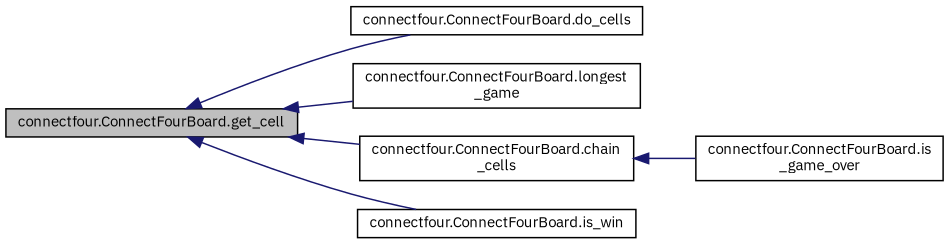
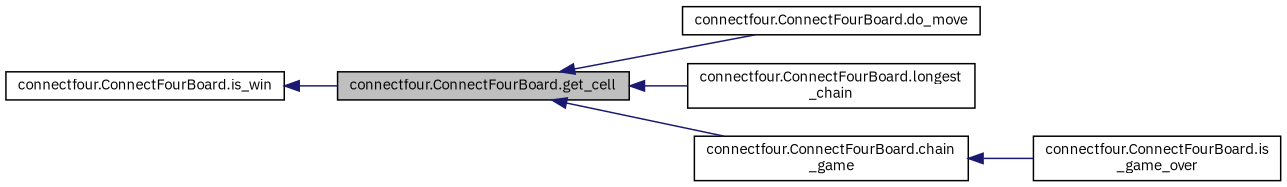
node "connectfour.ConnectFourBoard.do_cells": label "connectfour.ConnectFourBoard.do_cells" -> "connectfour.ConnectFourBoard.do_move"
node "connectfour.ConnectFourBoard.longest _game": label "connectfour.ConnectFourBoard.longest _game" -> "connectfour.ConnectFourBoard.longest _chain"
node "connectfour.ConnectFourBoard.chain _cells": label "connectfour.ConnectFourBoard.chain _cells" -> "connectfour.ConnectFourBoard.chain _game"
edge "connectfour.ConnectFourBoard.is_win" -> "connectfour.ConnectFourBoard.get_cell": reversed
